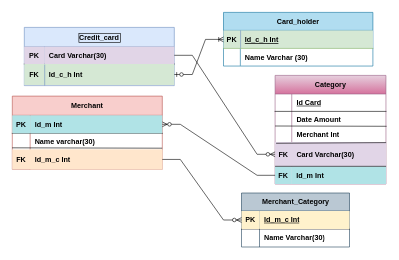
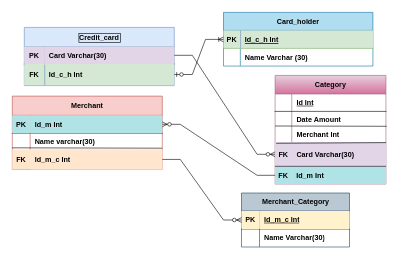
node "Id Card": label "Id Card" -> "Id Int"
